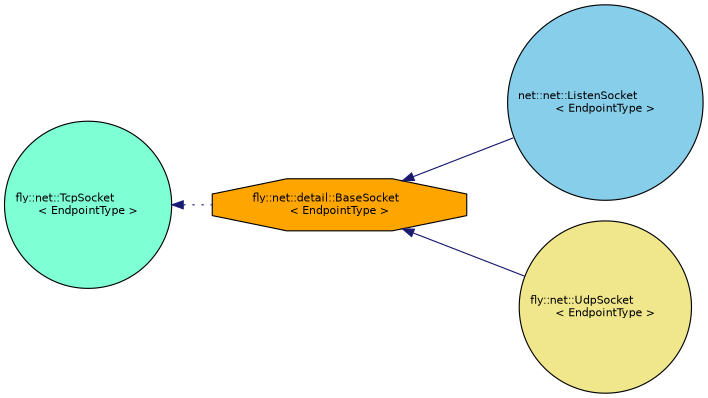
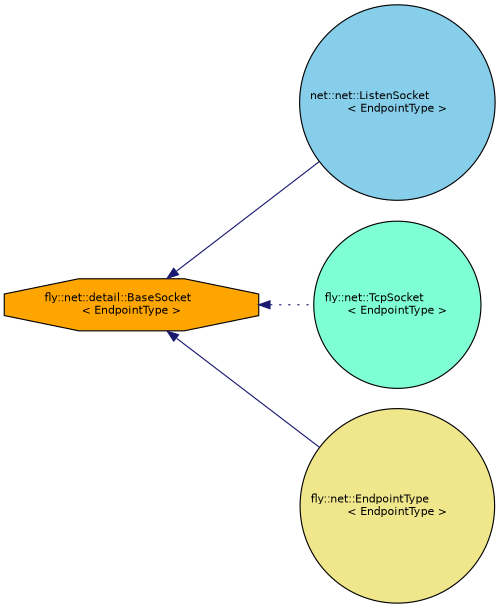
edge "fly::net::detail::BaseSocket < EndpointType >" -> "fly::net::TcpSocket < EndpointType >": reversed
node "fly::net::UdpSocket < EndpointType >": label "fly::net::UdpSocket < EndpointType >" -> "fly::net::EndpointType < EndpointType >"
